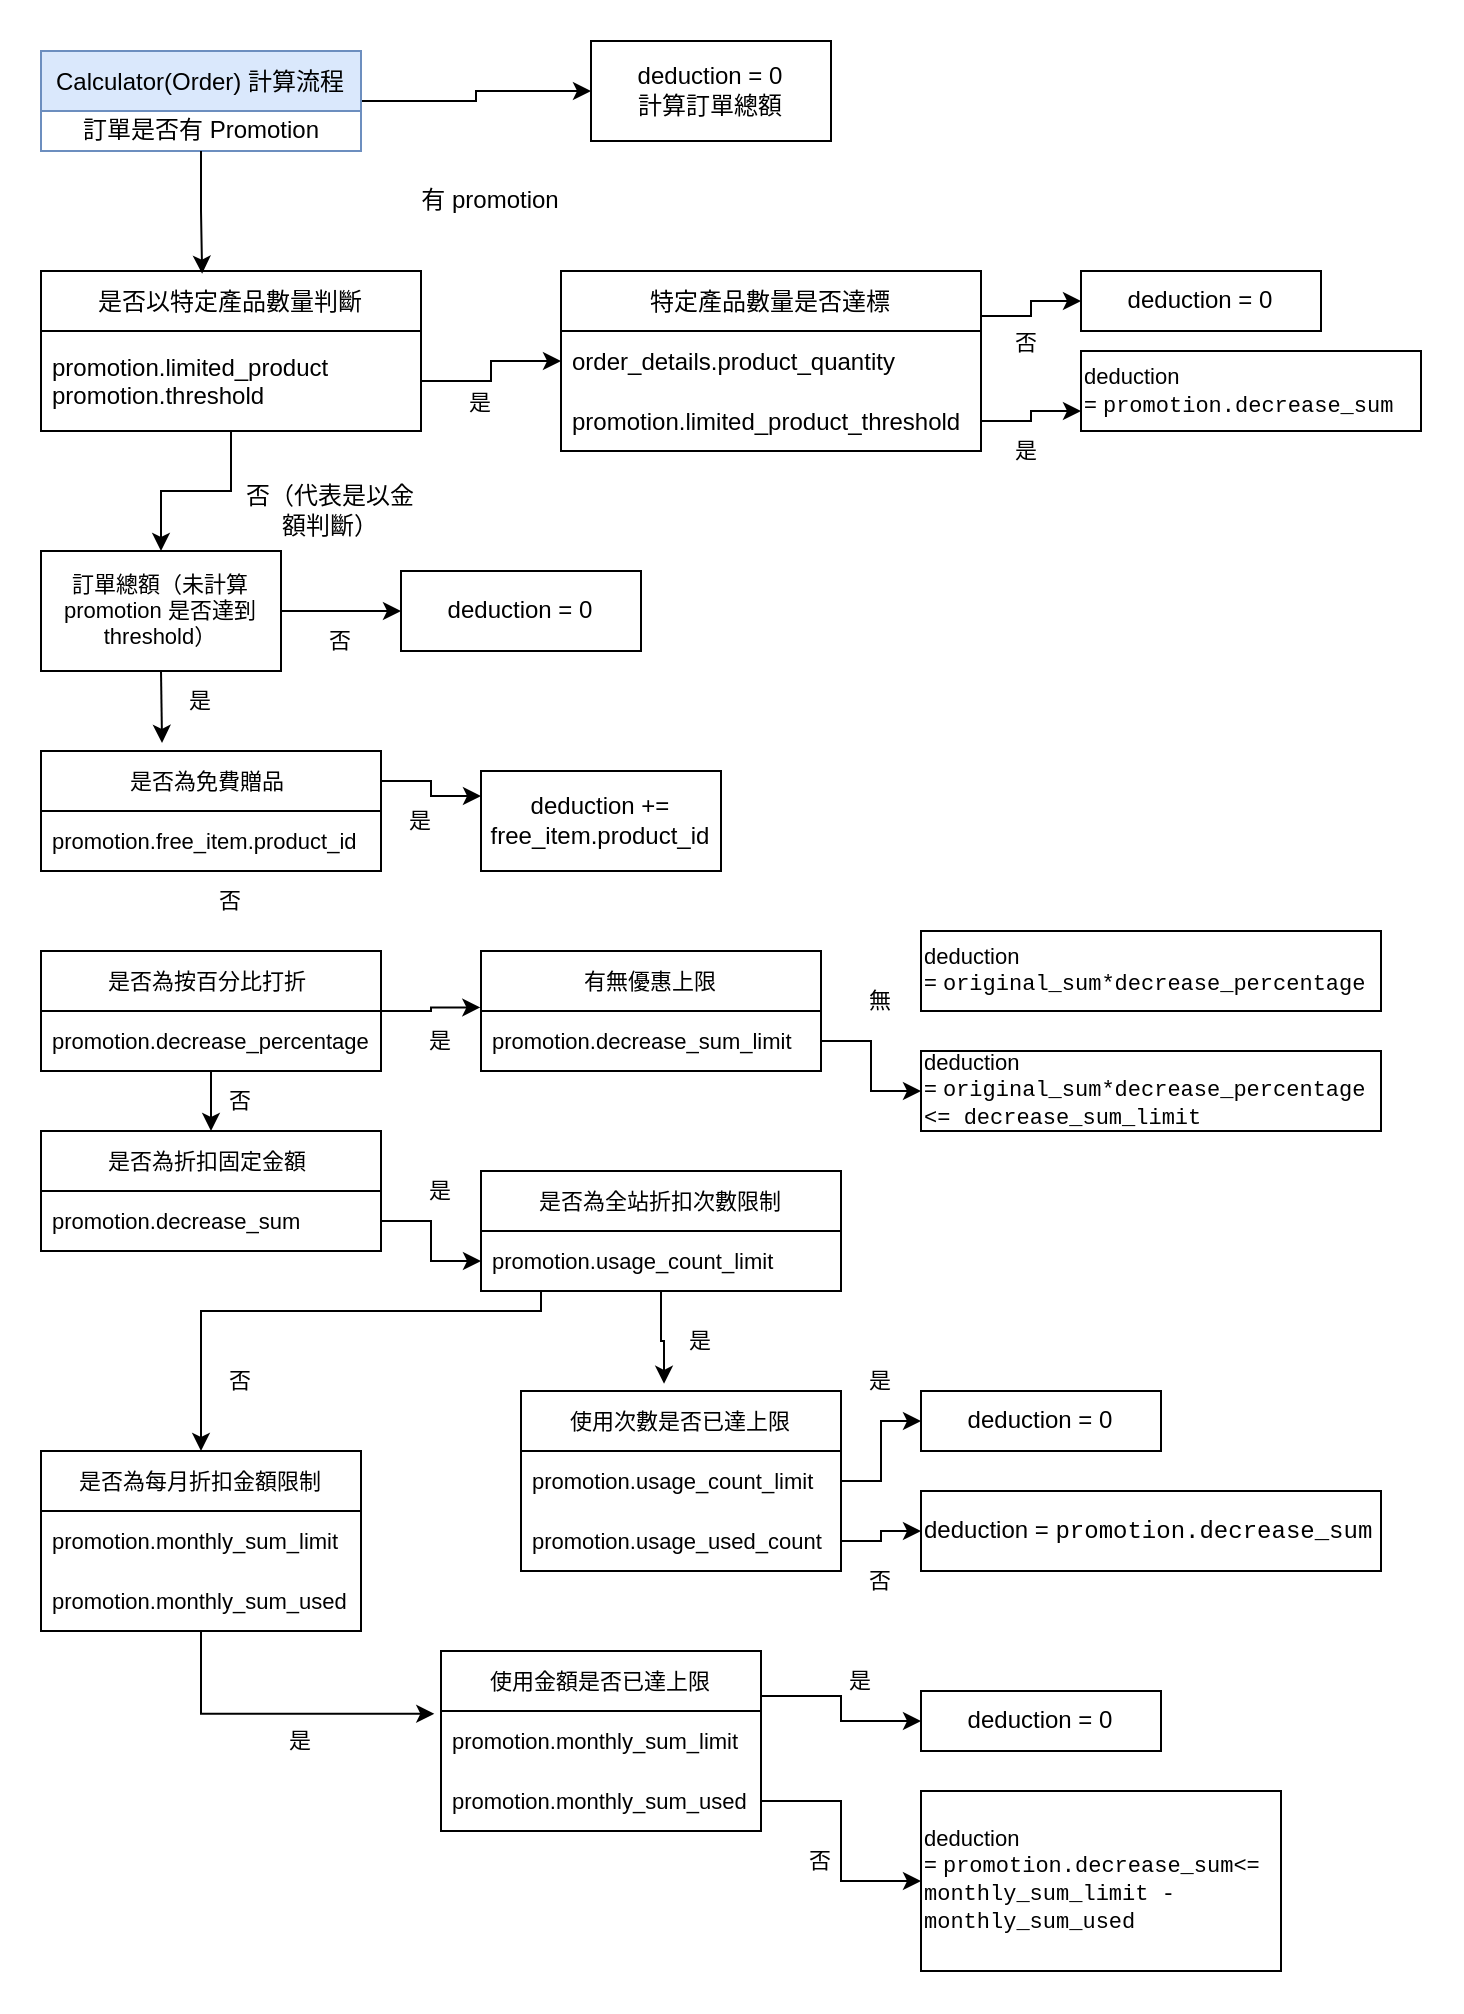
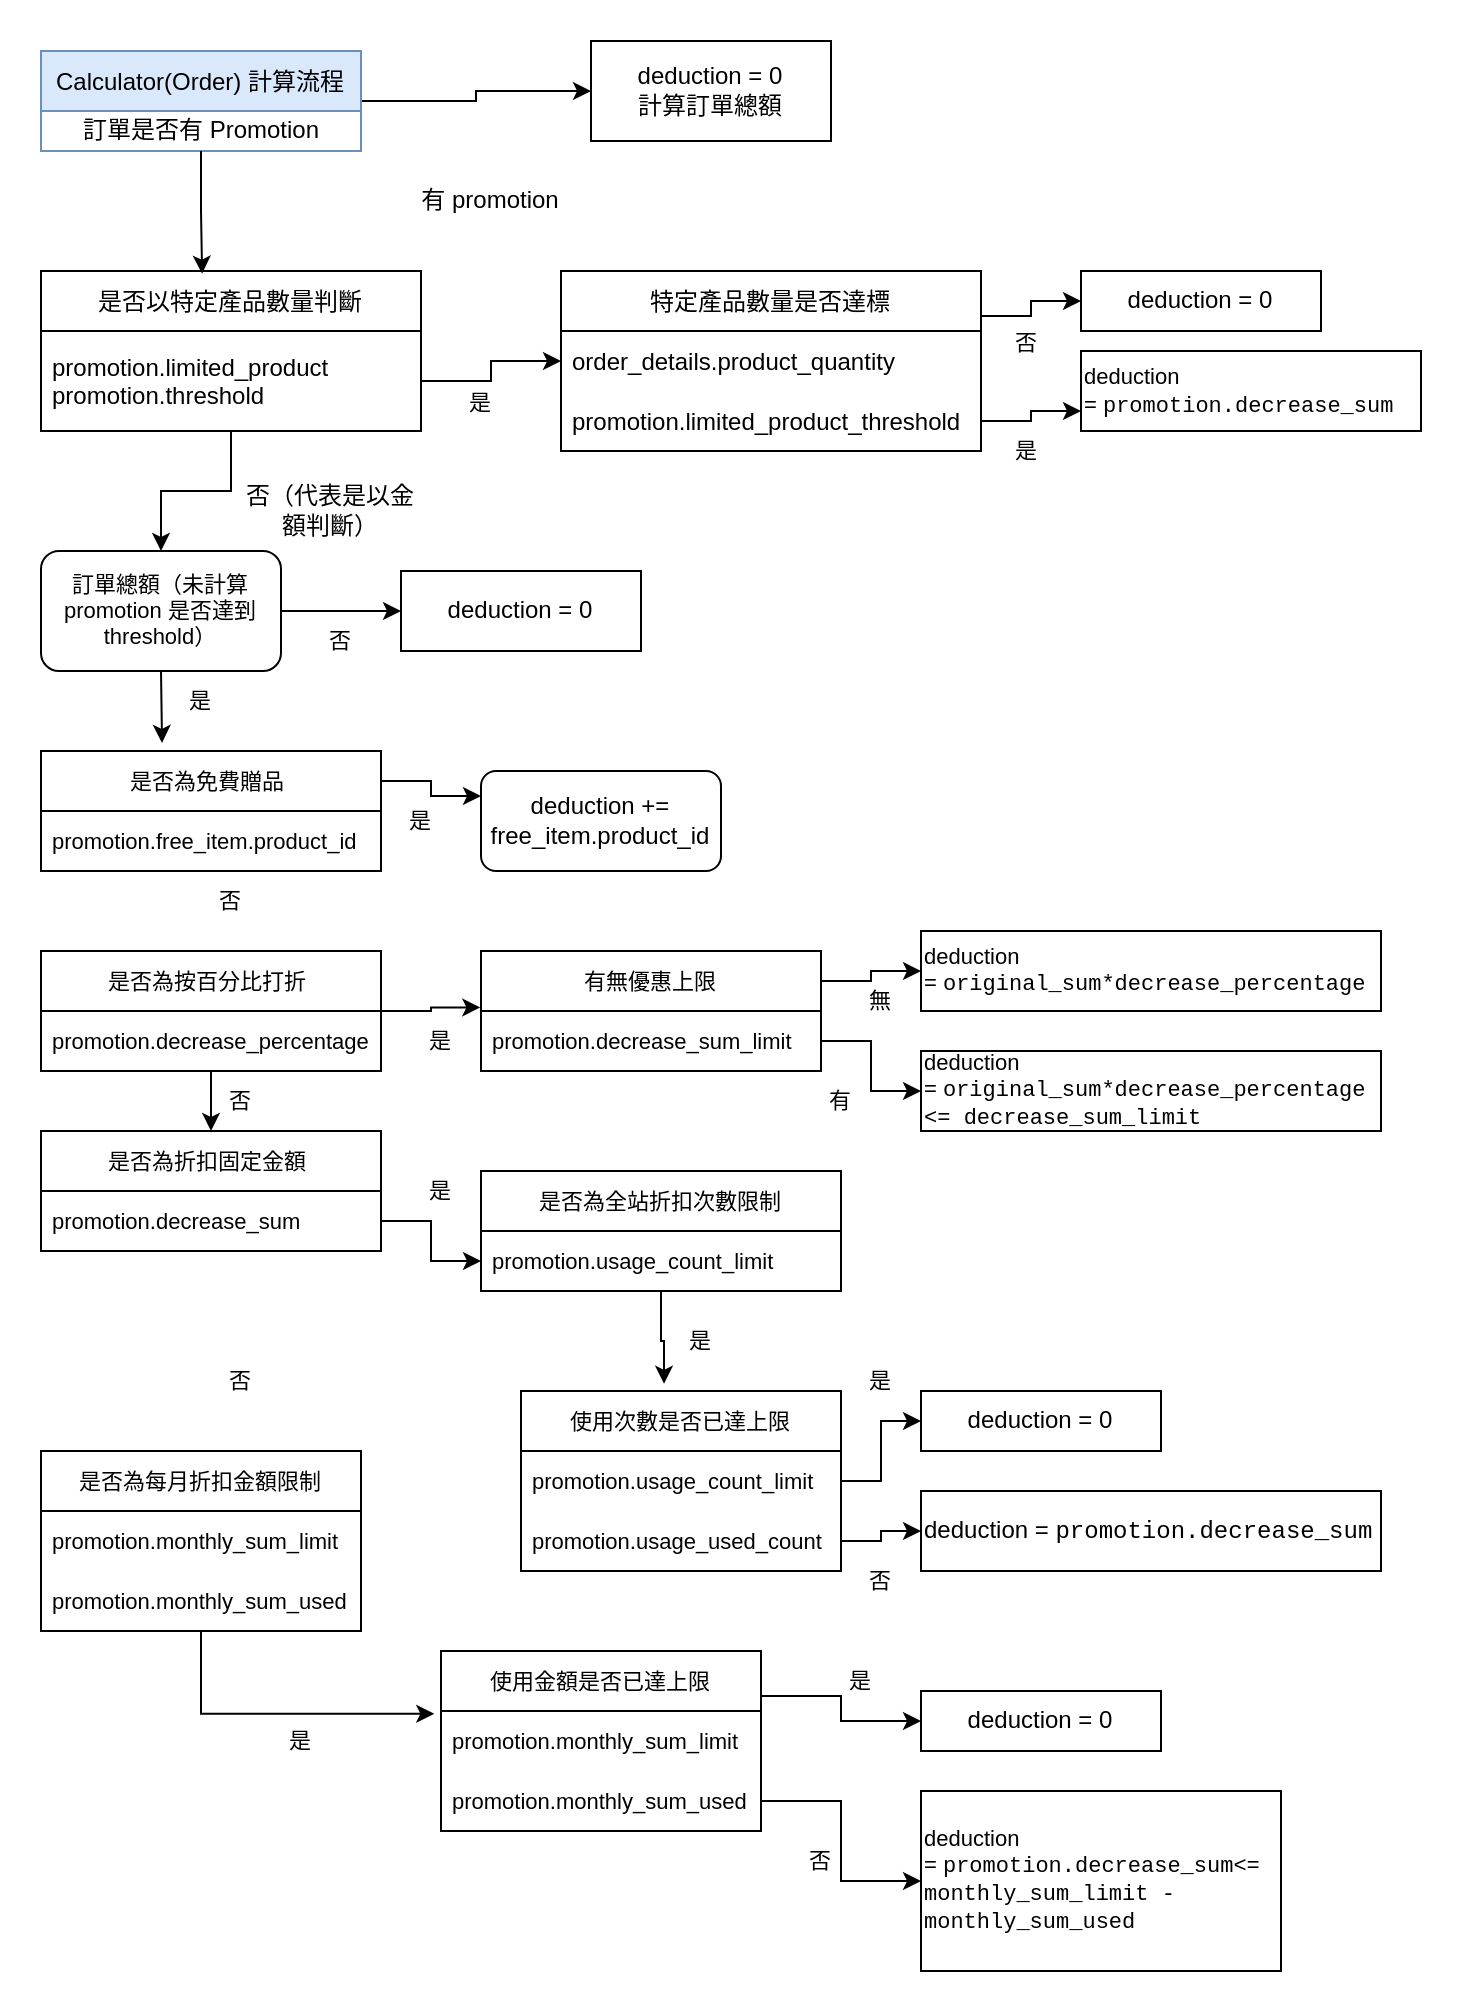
node "訂單總額（未計算 promotion 是否達到 threshold）": shape rectangle -> rounded rectangle
node "deduction += free_item.product_id": shape rectangle -> rounded rectangle
edge "有無優惠上限" -> "deduction = original_sum*decrease_percentage": added
node "有": added
edge "是否為全站折扣次數限制" -> "是否為每月折扣金額限制": removed
